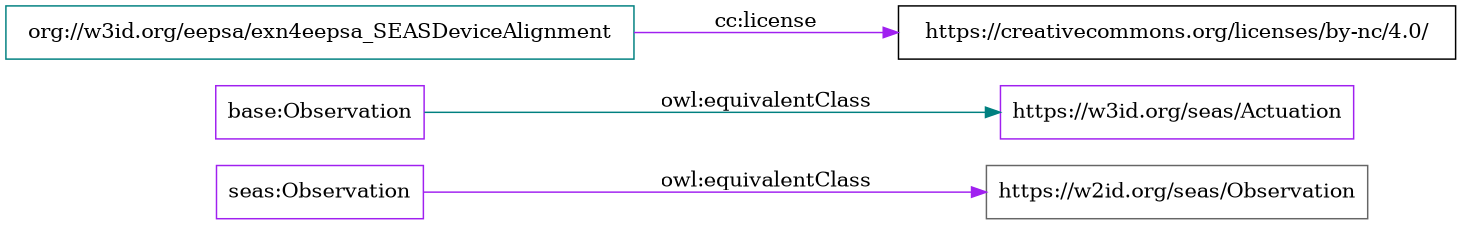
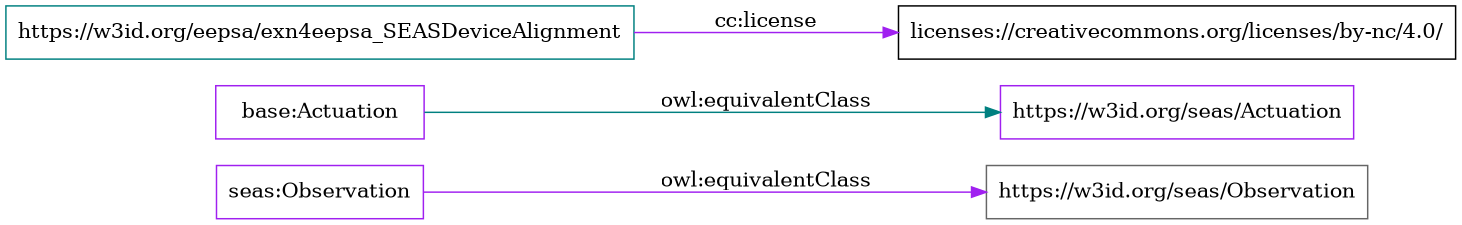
node "org://w3id.org/eepsa/exn4eepsa_SEASDeviceAlignment": label "org://w3id.org/eepsa/exn4eepsa_SEASDeviceAlignment" -> "https://w3id.org/eepsa/exn4eepsa_SEASDeviceAlignment"
node "https://creativecommons.org/licenses/by-nc/4.0/": label "https://creativecommons.org/licenses/by-nc/4.0/" -> "licenses://creativecommons.org/licenses/by-nc/4.0/"
node "base:Observation": label "base:Observation" -> "base:Actuation"
node "https://w2id.org/seas/Observation": label "https://w2id.org/seas/Observation" -> "https://w3id.org/seas/Observation"
